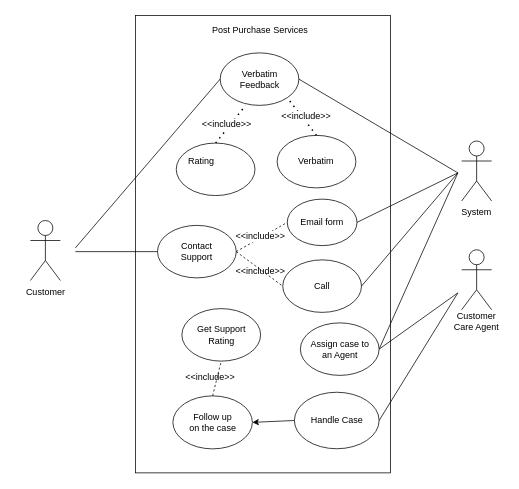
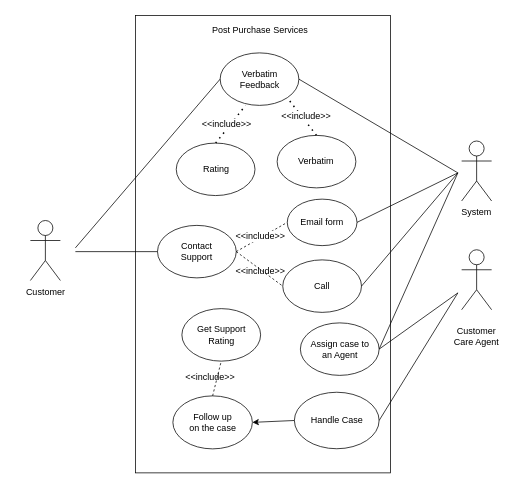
node "Rating": moved (201, 162) -> (216, 169)
node "Customer Care Agent": moved (477, 321) -> (477, 336)
